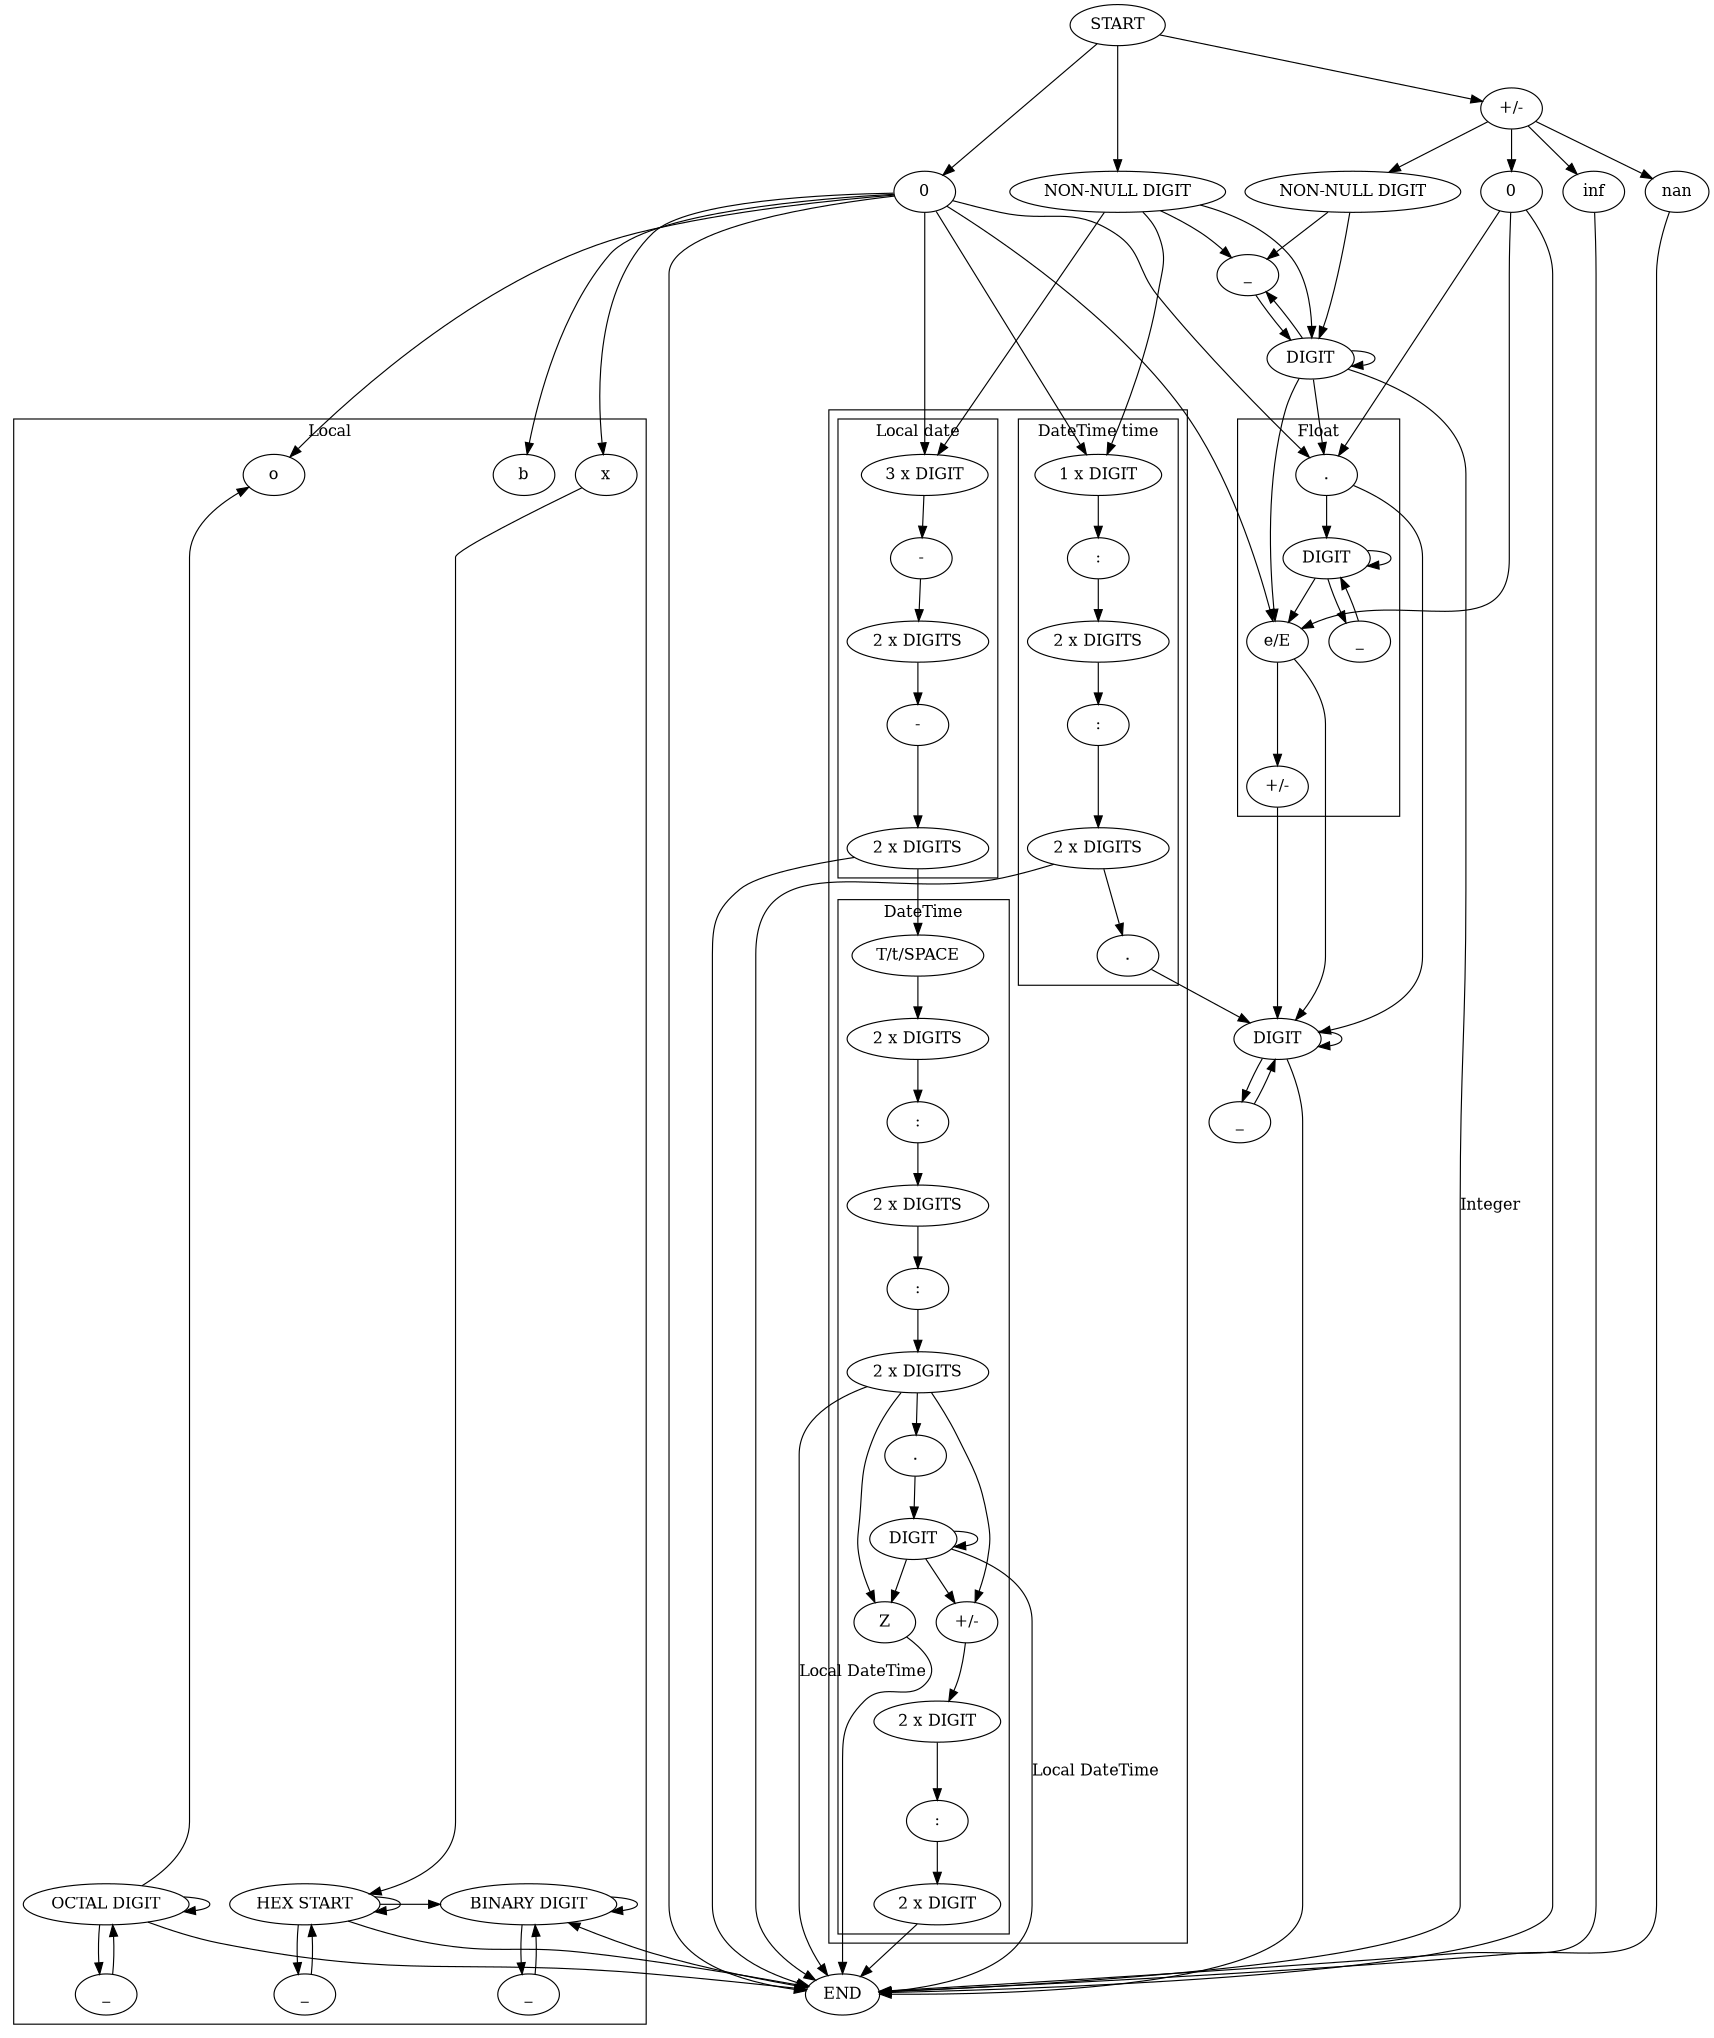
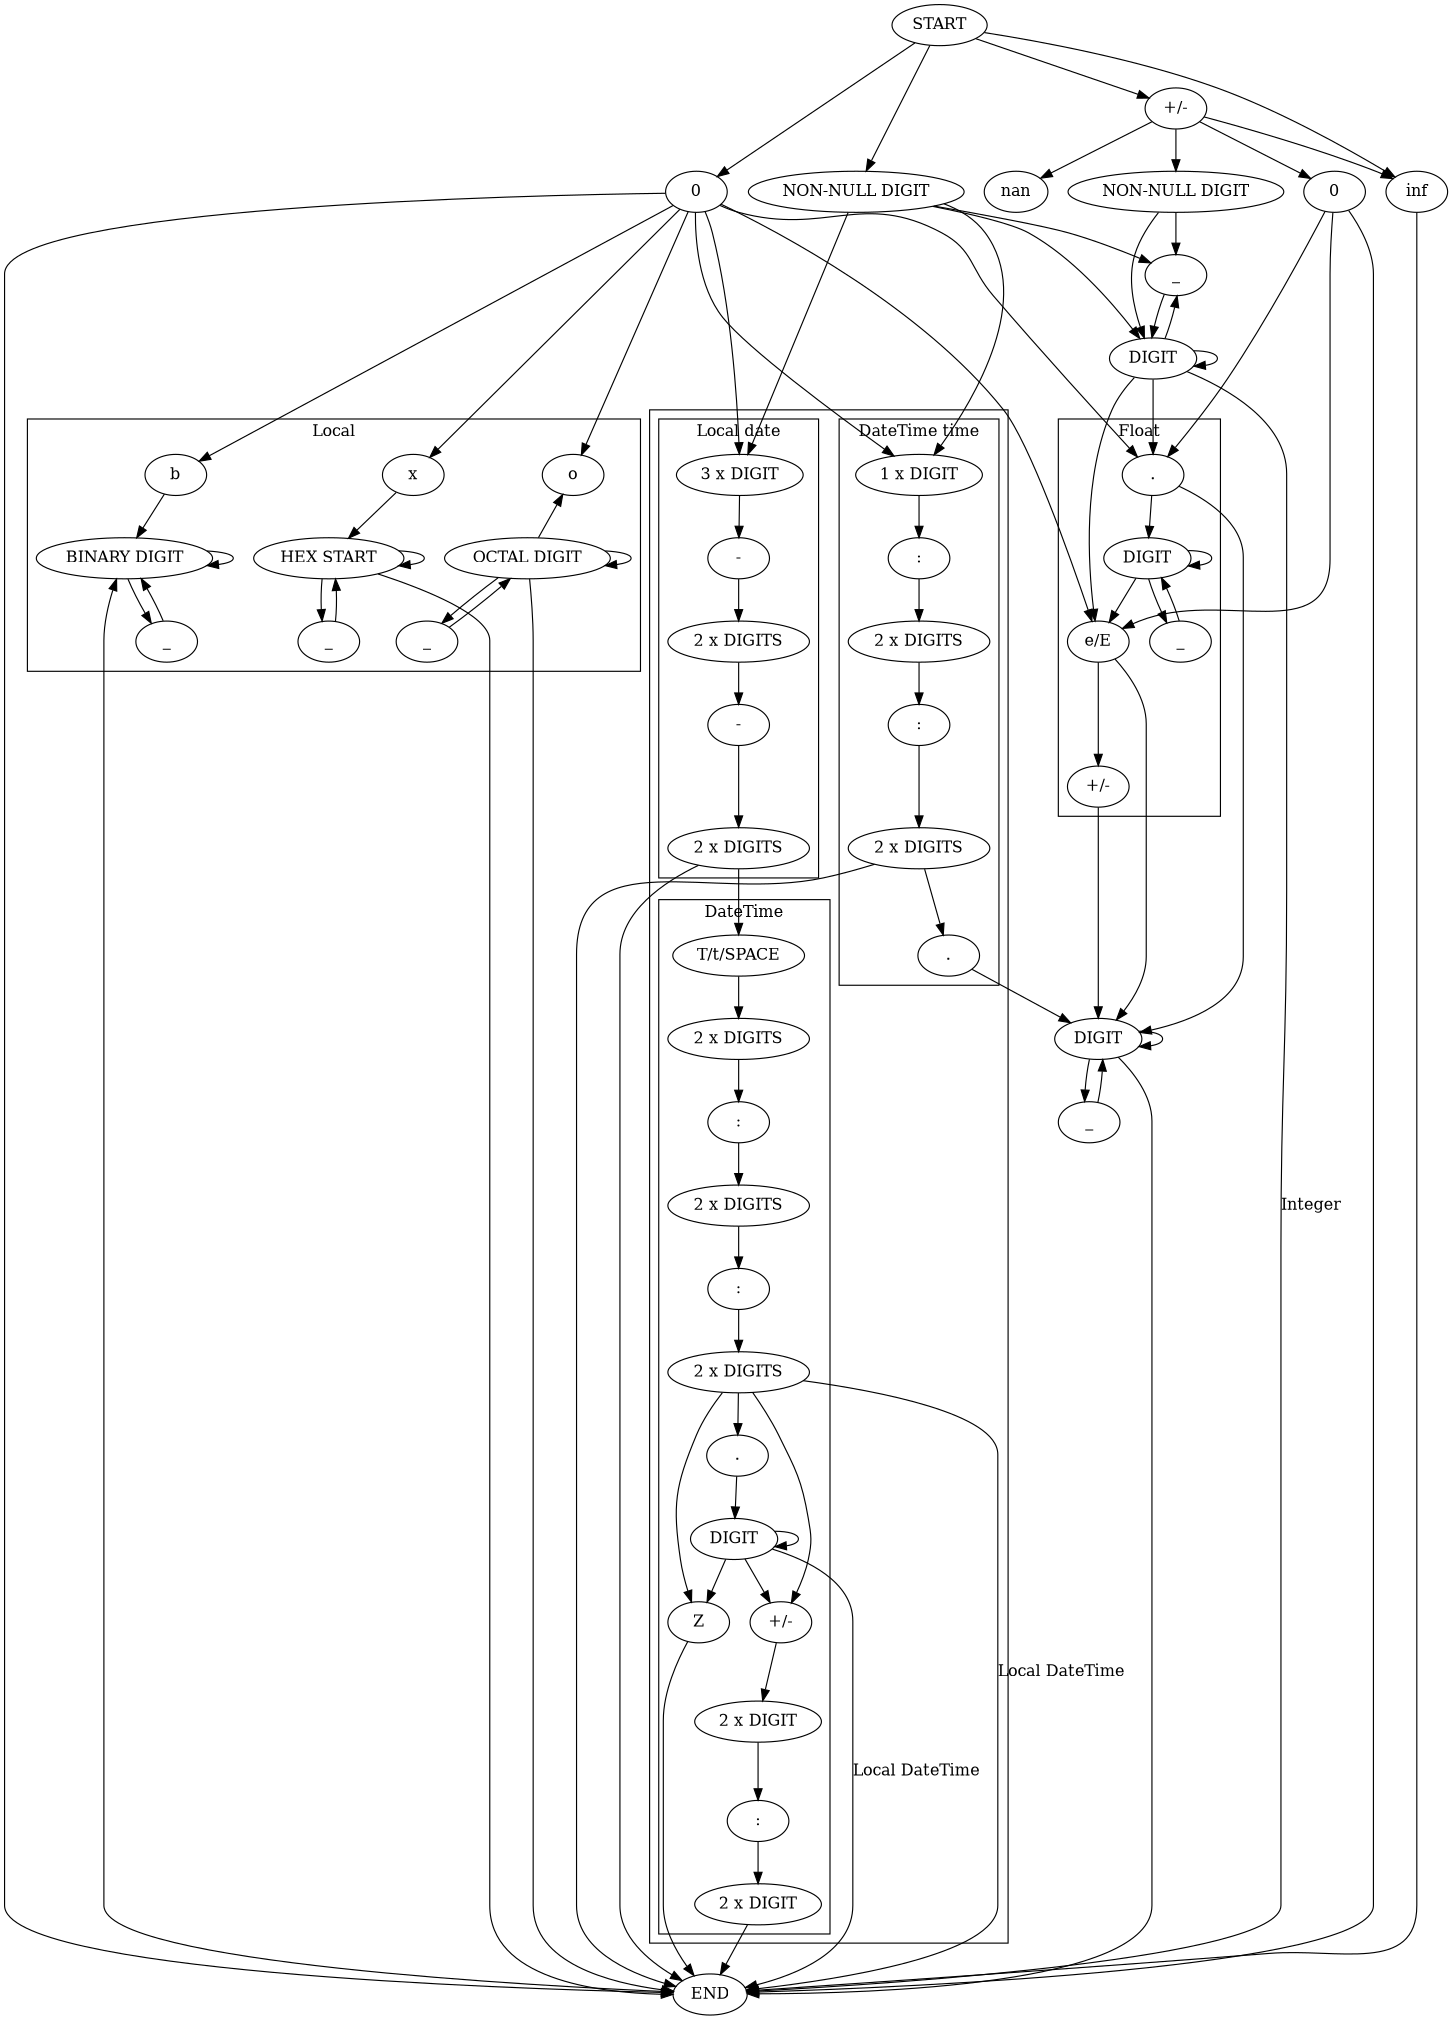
edge "START" -> "inf": added
edge "nan" -> "END": removed
edge "HEX START" -> "BINARY DIGIT": now "b" -> "BINARY DIGIT"
